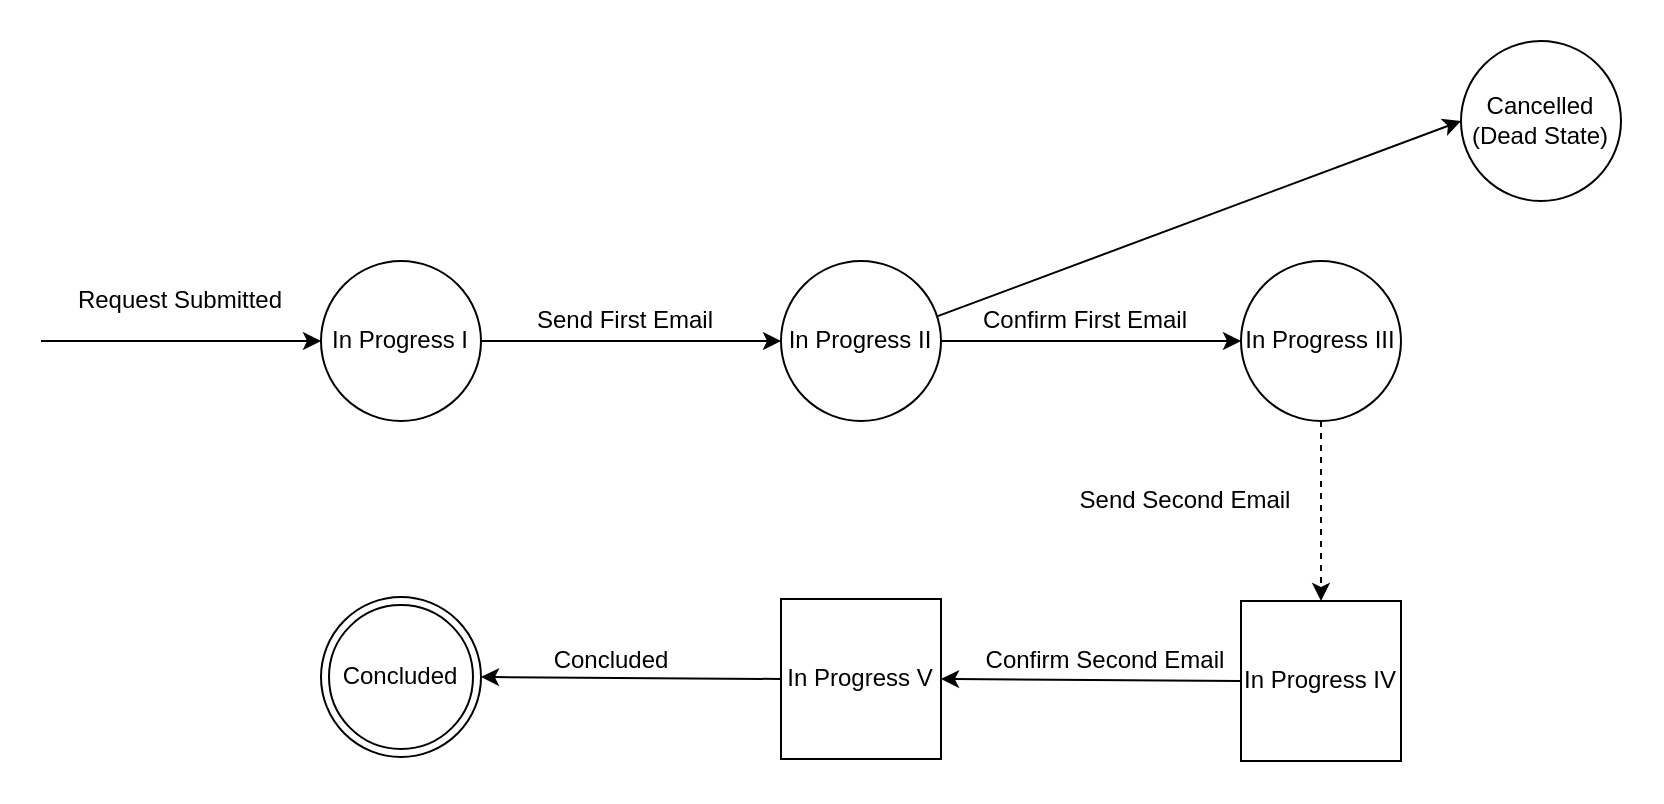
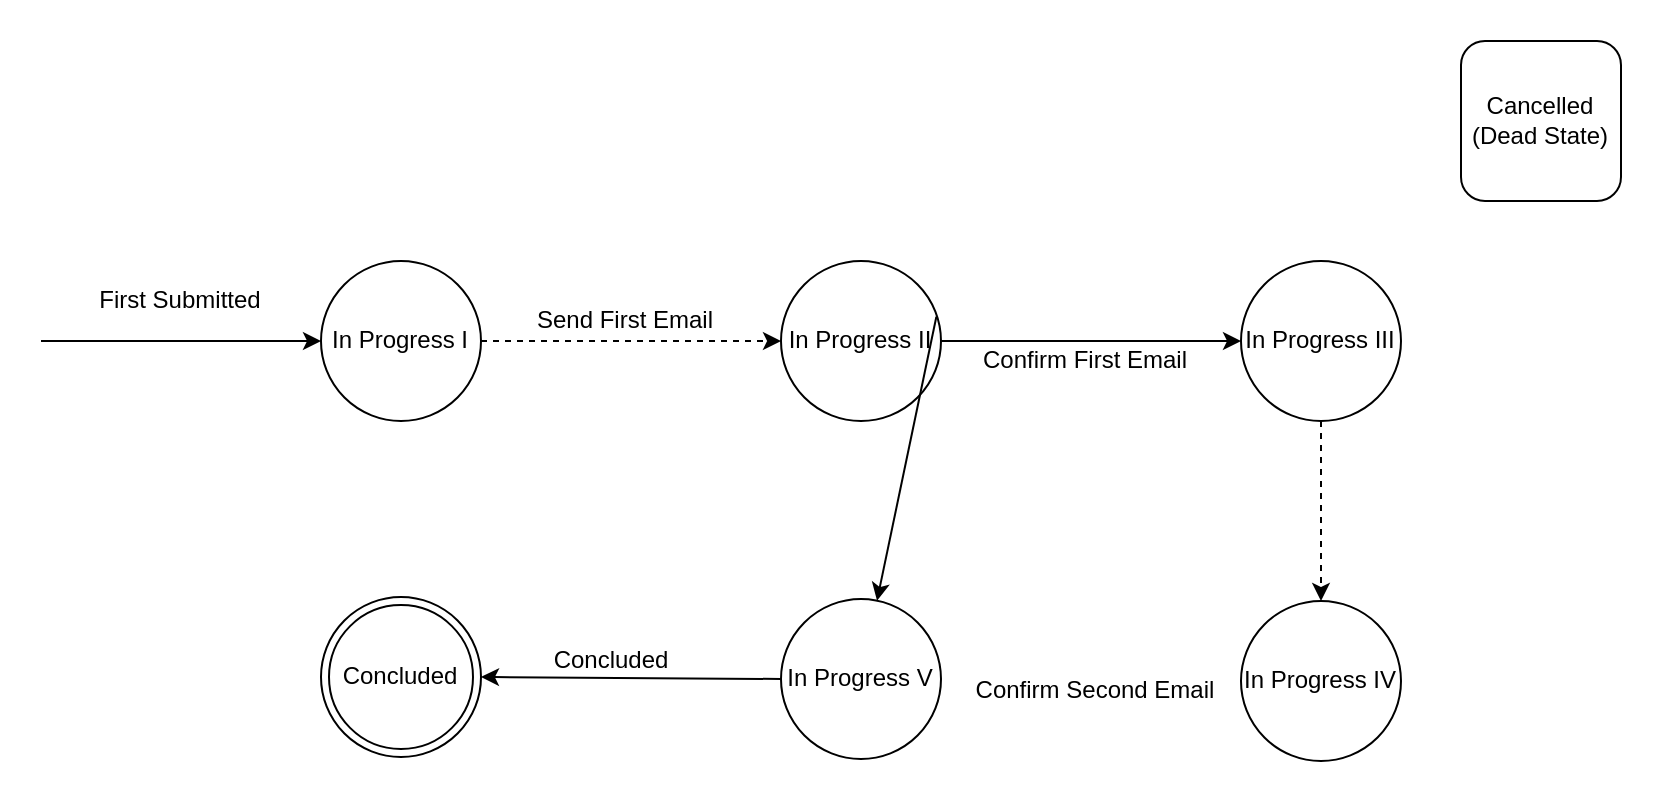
node "Cancelled (Dead State)": shape ellipse -> rounded rectangle
edge "In Progress II" -> "Cancelled (Dead State)": now "In Progress II" -> "In Progress V"
node "Request Submitted": label "Request Submitted" -> "First Submitted"
node "Confirm First Email": moved (1086, 321) -> (1086, 361)
edge "In Progress I" -> "In Progress II": style solid -> dashed
node "Send Second Email": removed
node "Confirm Second Email": moved (1106, 661) -> (1096, 691)
node "In Progress V": shape rectangle -> ellipse
edge "In Progress IV" -> "In Progress V": removed
node "In Progress IV": shape rectangle -> ellipse
